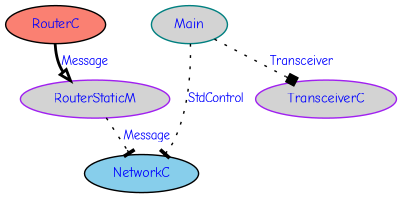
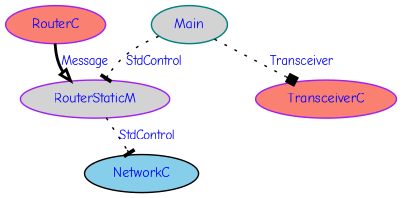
node "RouterC": color black -> purple
edge "Main" -> "NetworkC": now "Main" -> "RouterStaticM"
node "TransceiverC": fillcolor lightgrey -> salmon
edge "RouterStaticM" -> "NetworkC": label "Message" -> "StdControl"
